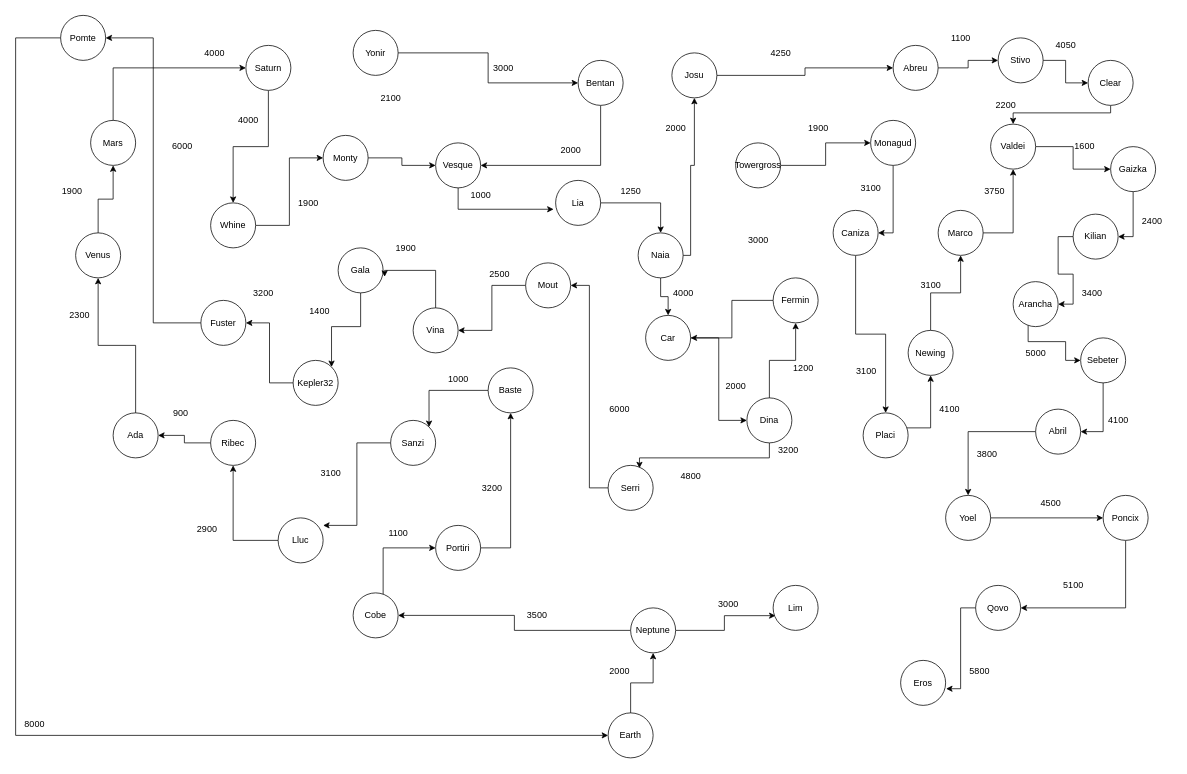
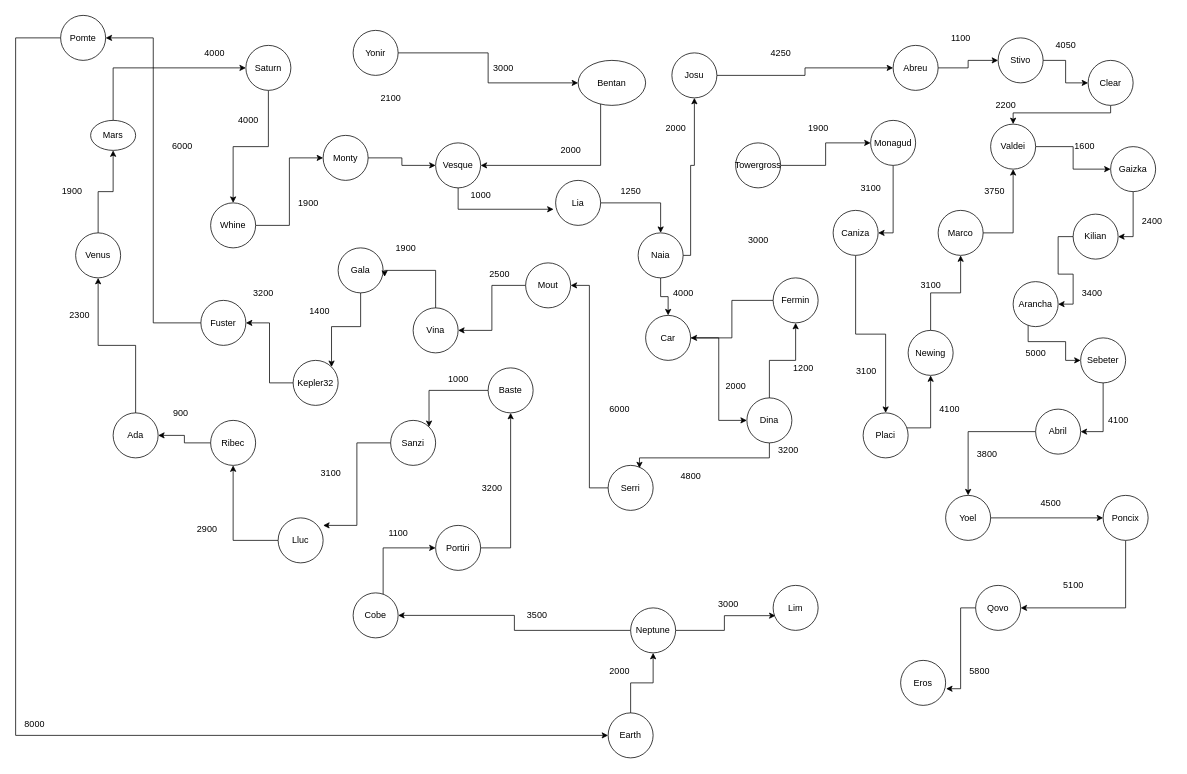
node "Bentan": size 45x45 -> 68x45
node "Mars": size 45x45 -> 45x30
